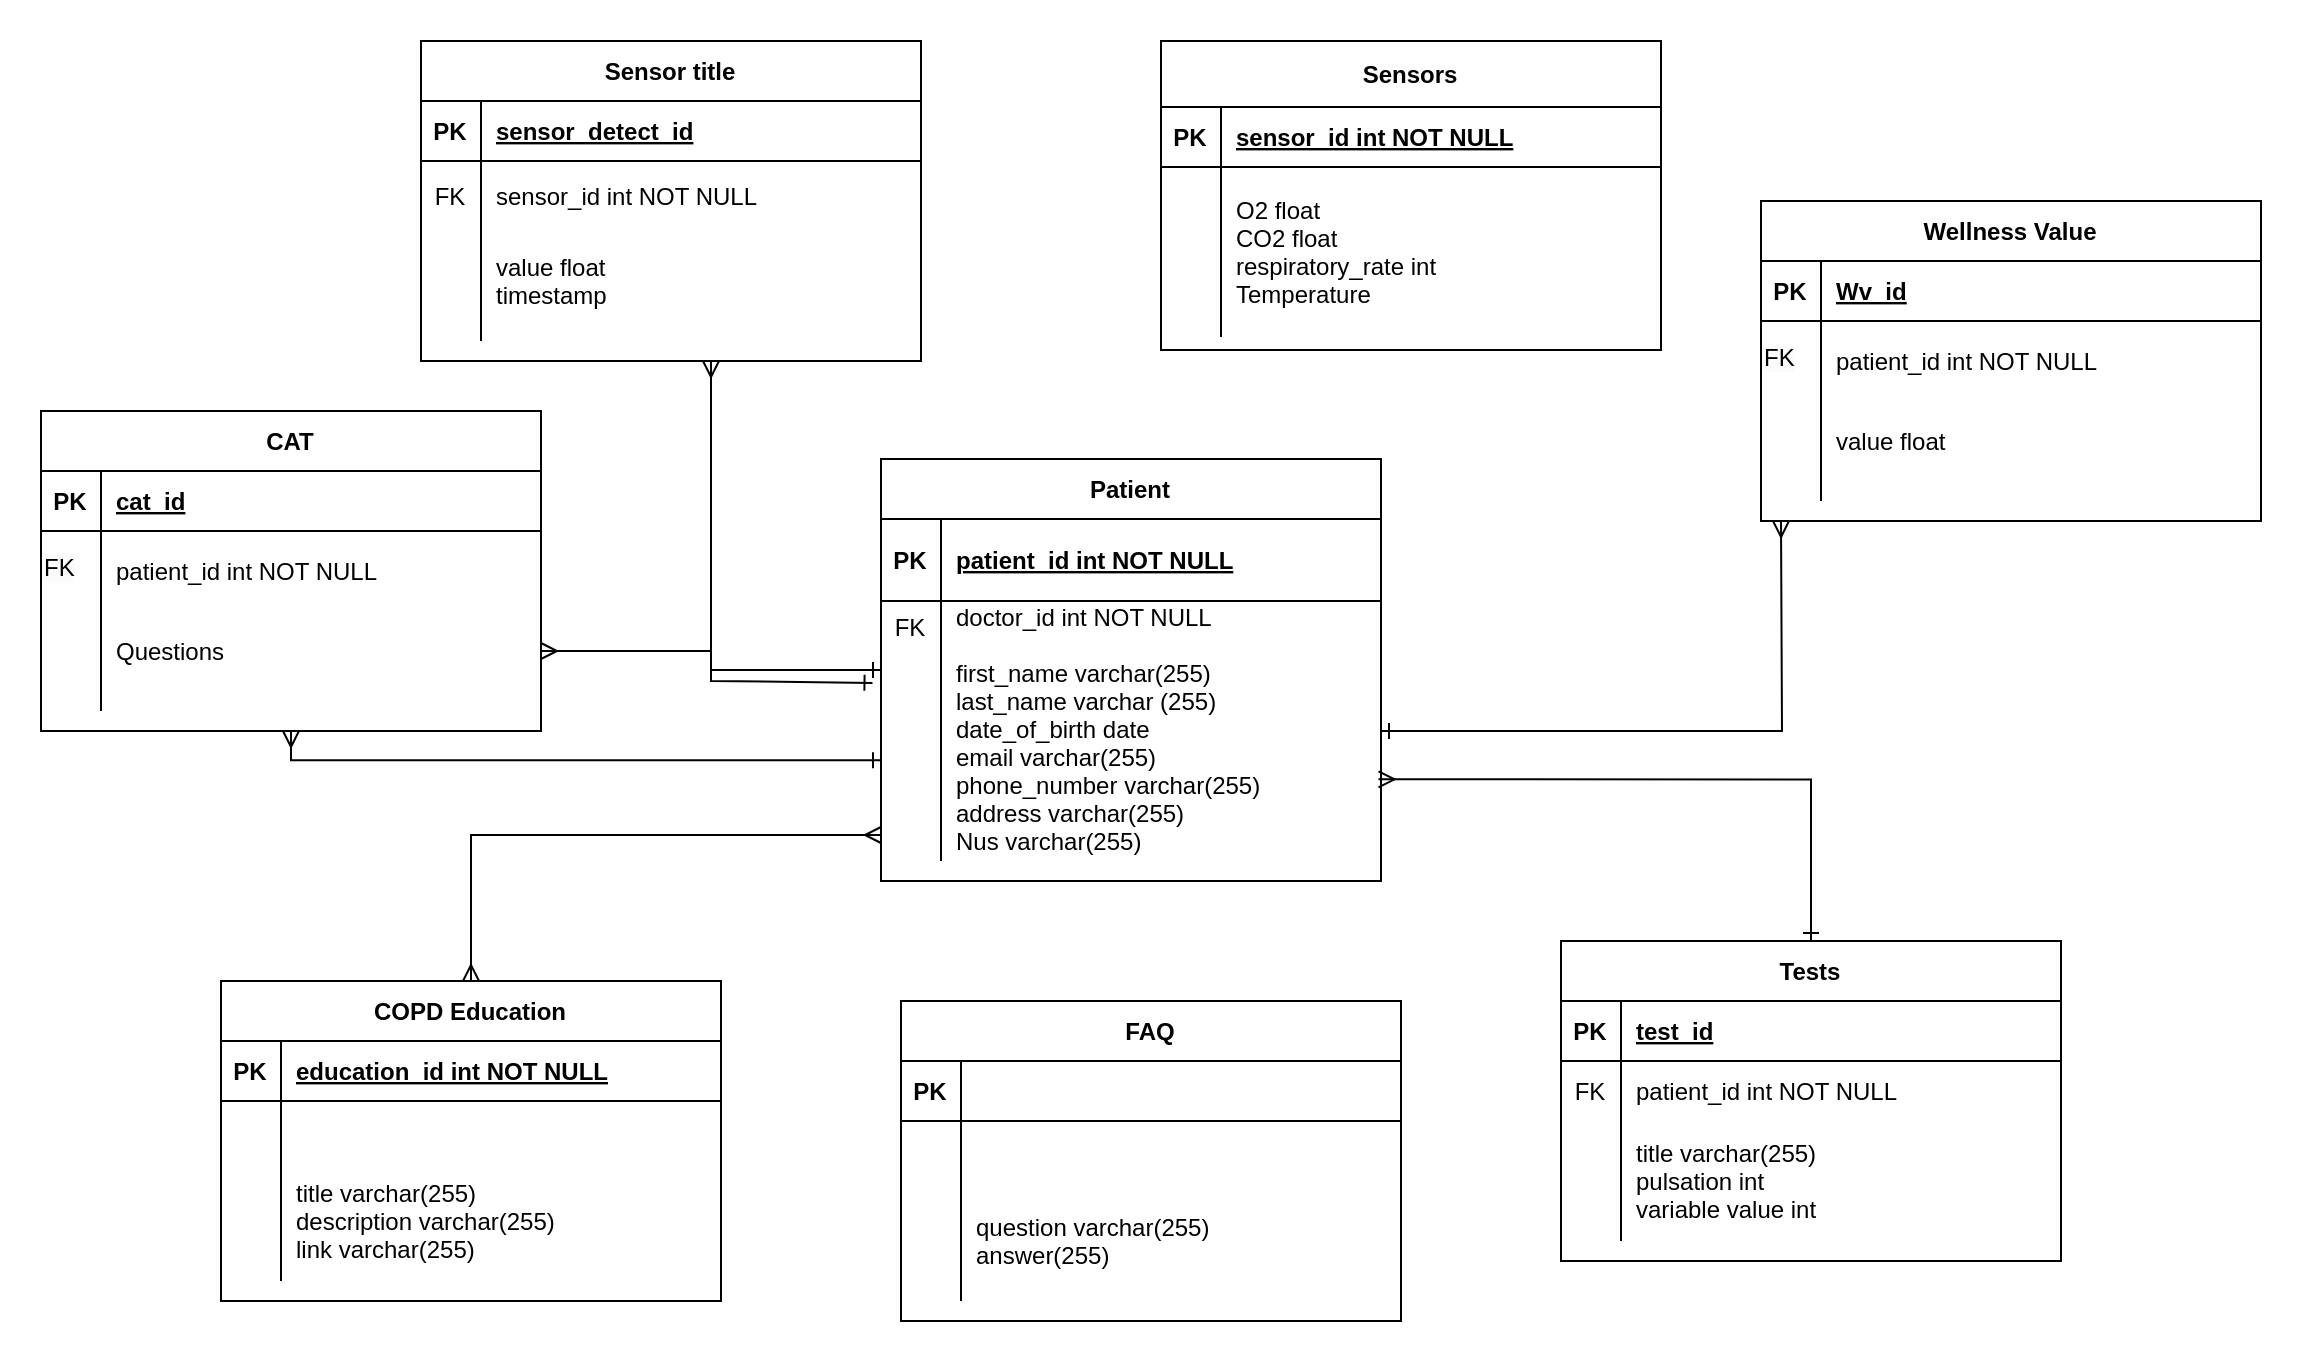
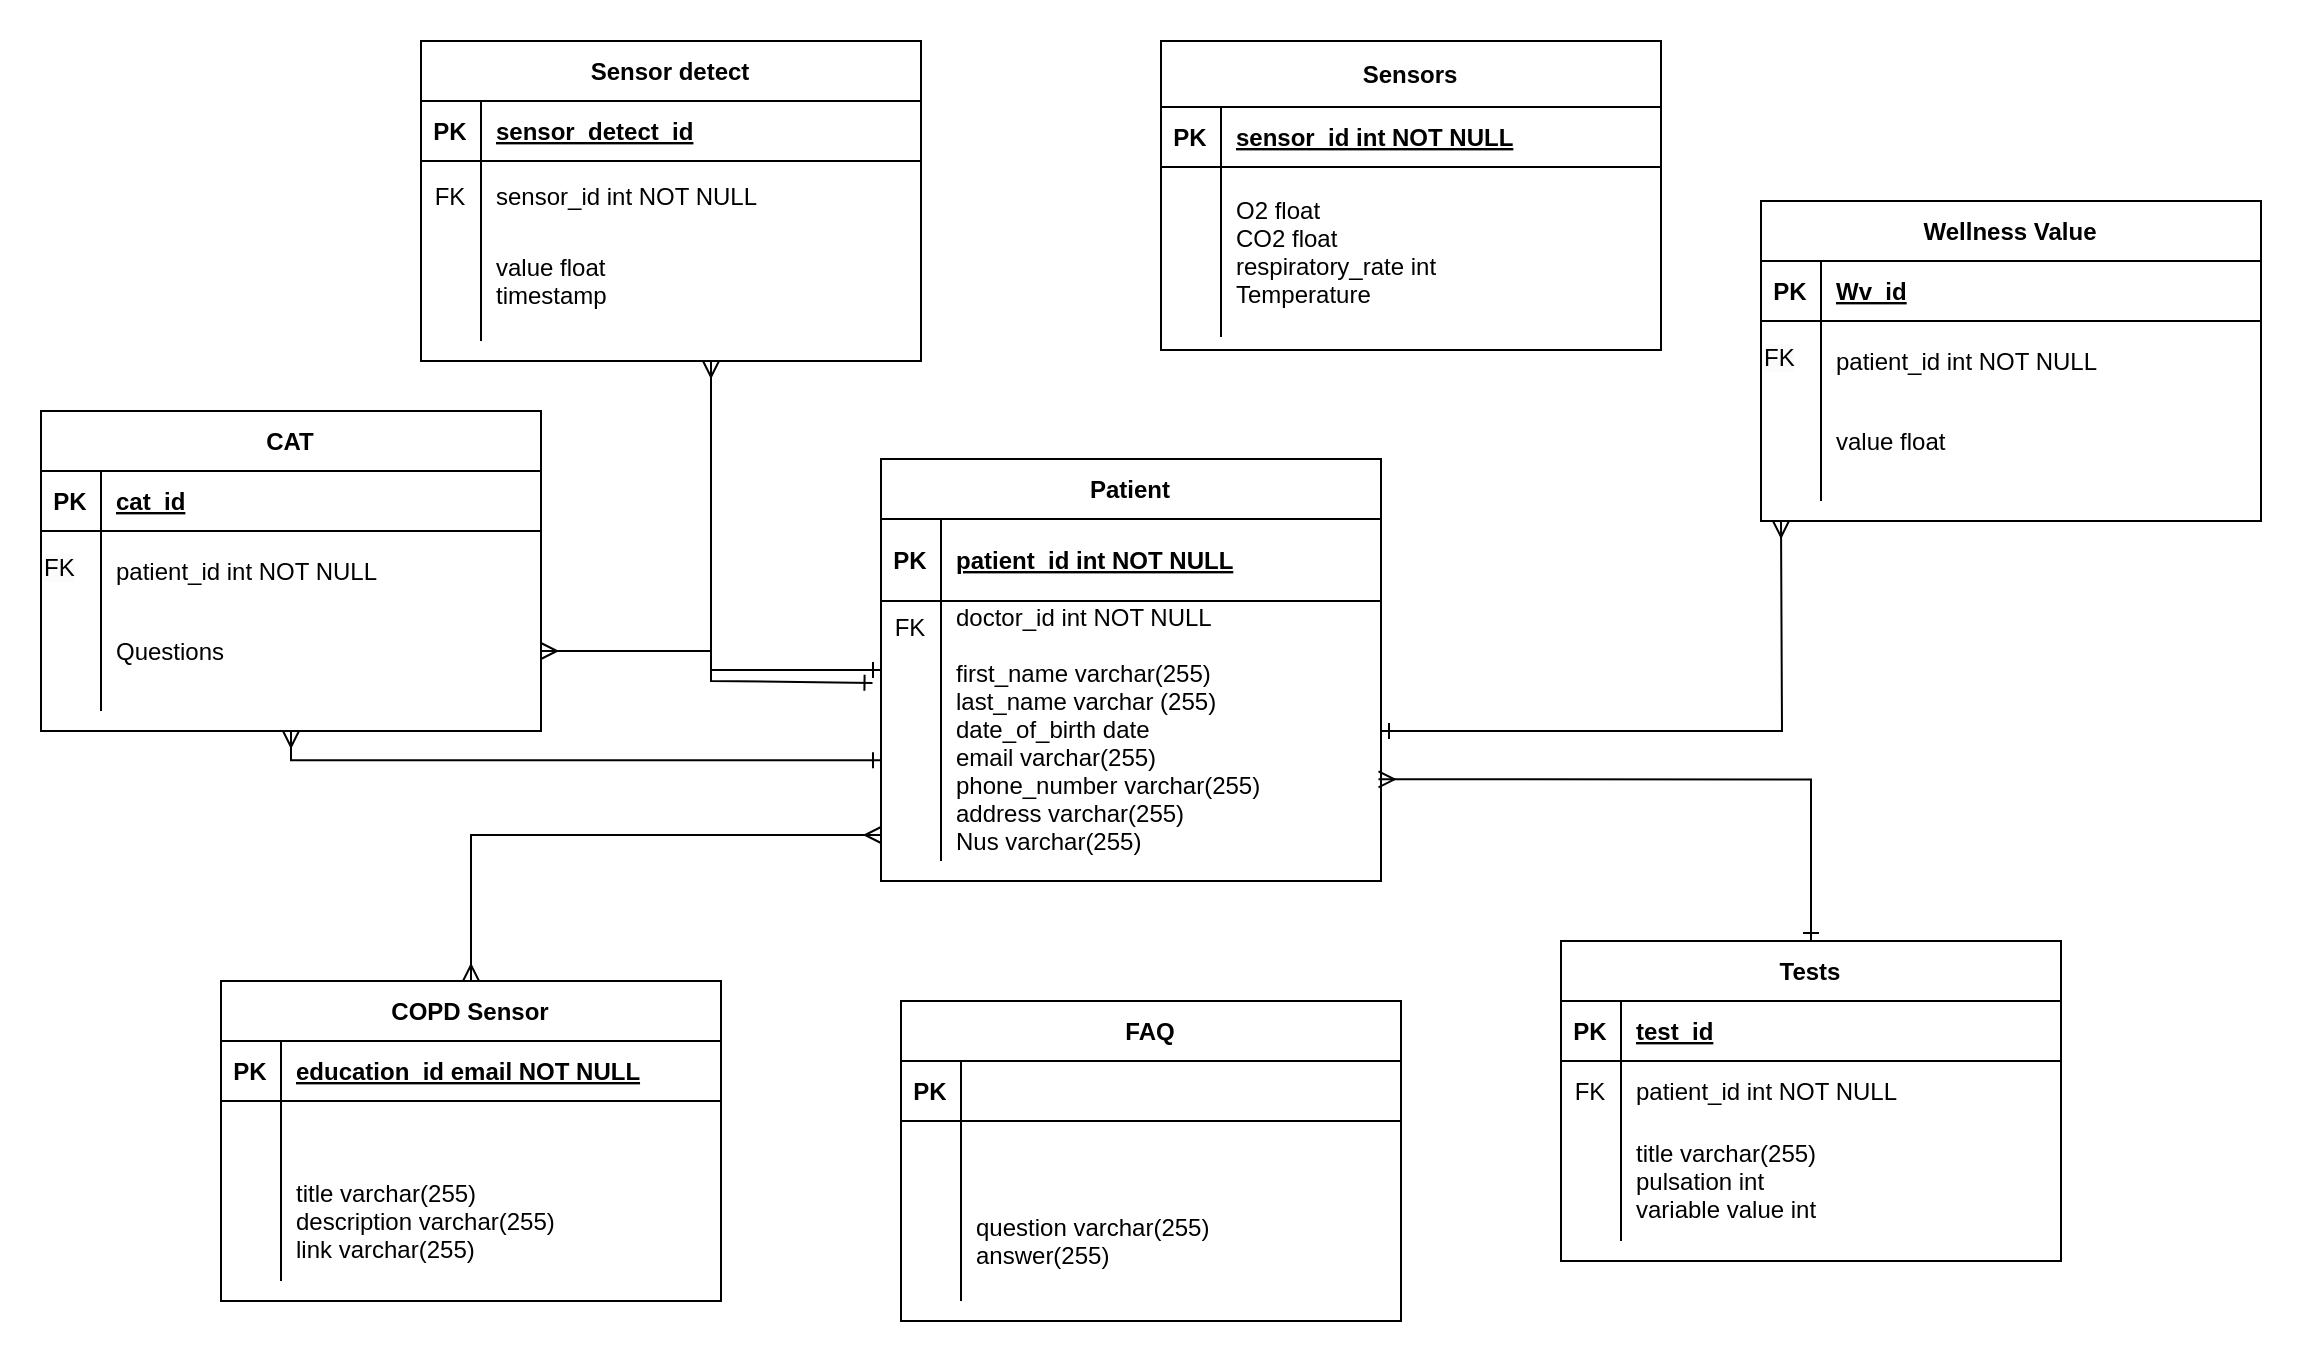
node "Sensor title": label "Sensor title" -> "Sensor detect"
node "COPD Education": label "COPD Education" -> "COPD Sensor"
node "education_id int NOT NULL": label "education_id int NOT NULL" -> "education_id email NOT NULL"
